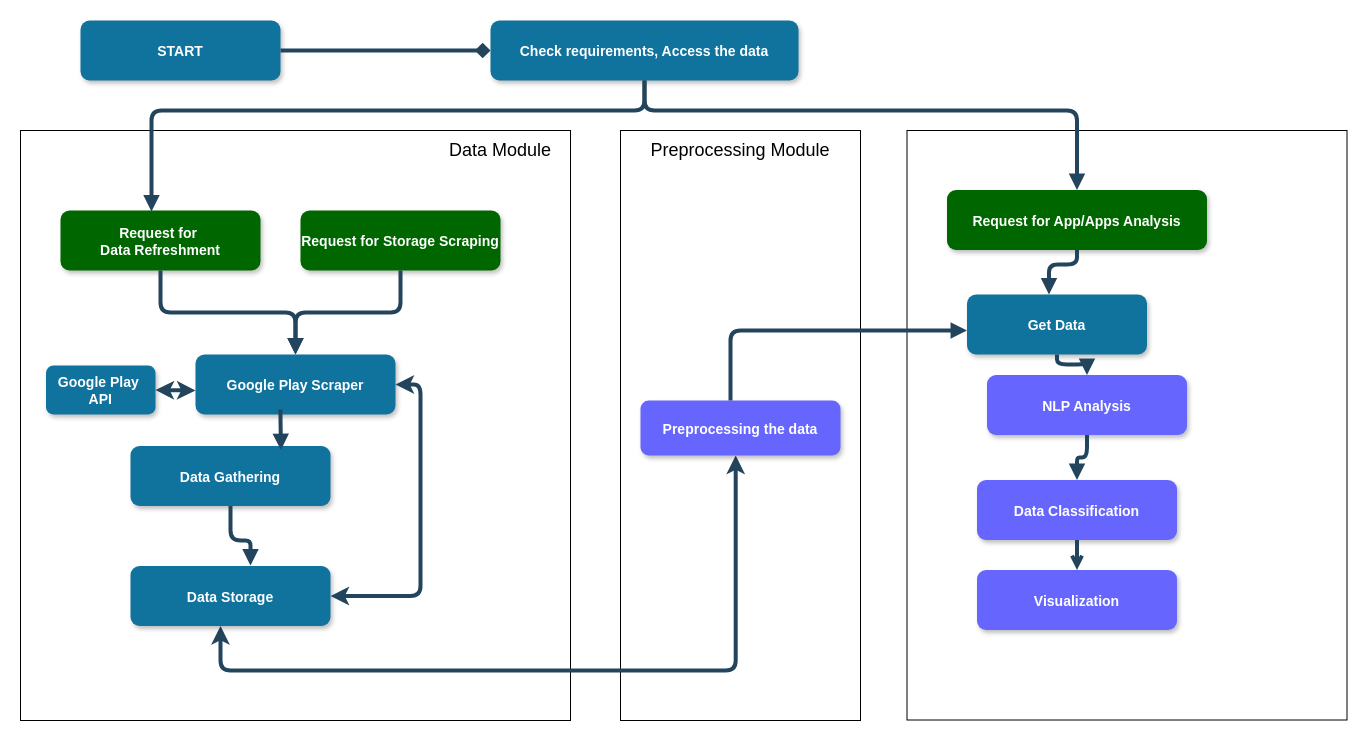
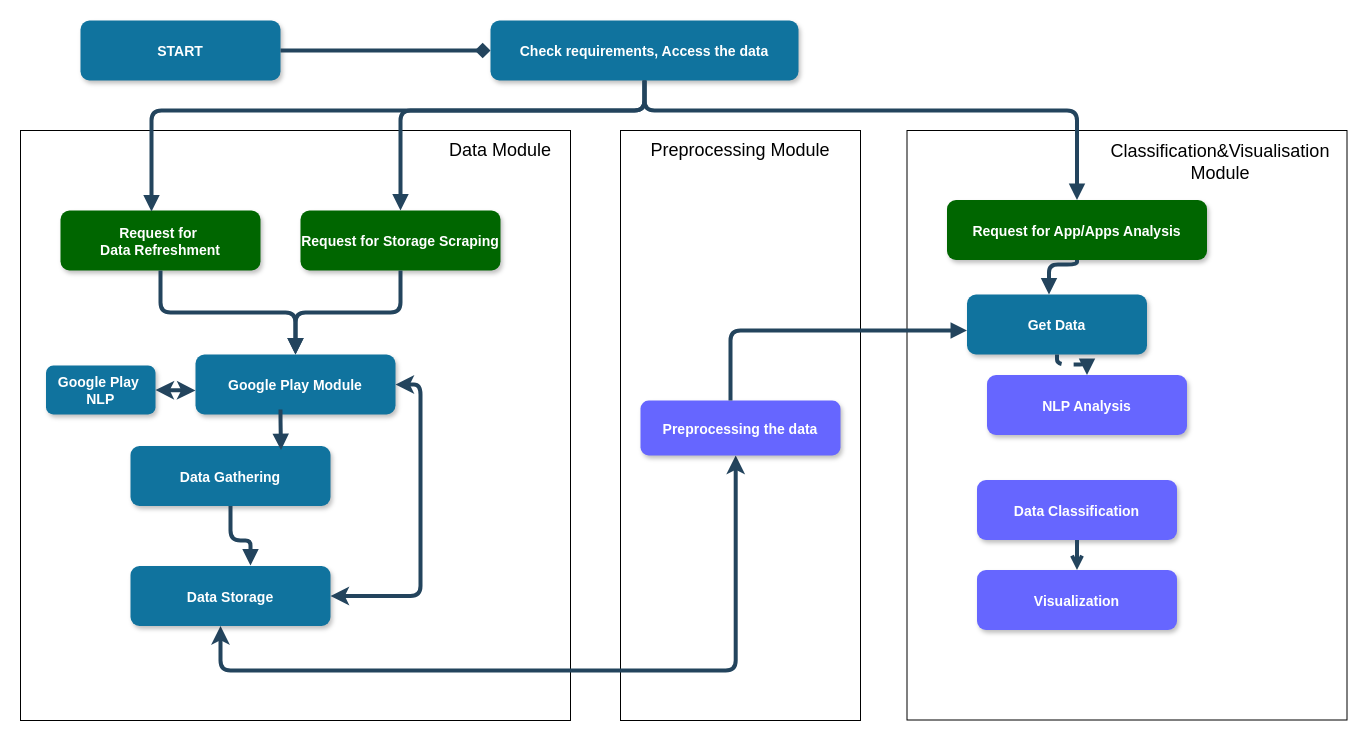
edge "Check requirements, Access the data" -> "Request for Storage Scraping": added
node "Classification&Visualisation Module": added
node "Request for App/Apps Analysis": moved (1077, 220) -> (1077, 230)
edge "Get Data" -> "NLP Analysis": style solid -> dashed
node "Google Play API": label "Google Play API" -> "Google Play NLP"
node "Google Play Scraper": label "Google Play Scraper" -> "Google Play Module"
edge "NLP Analysis" -> "Data Classification": removed
